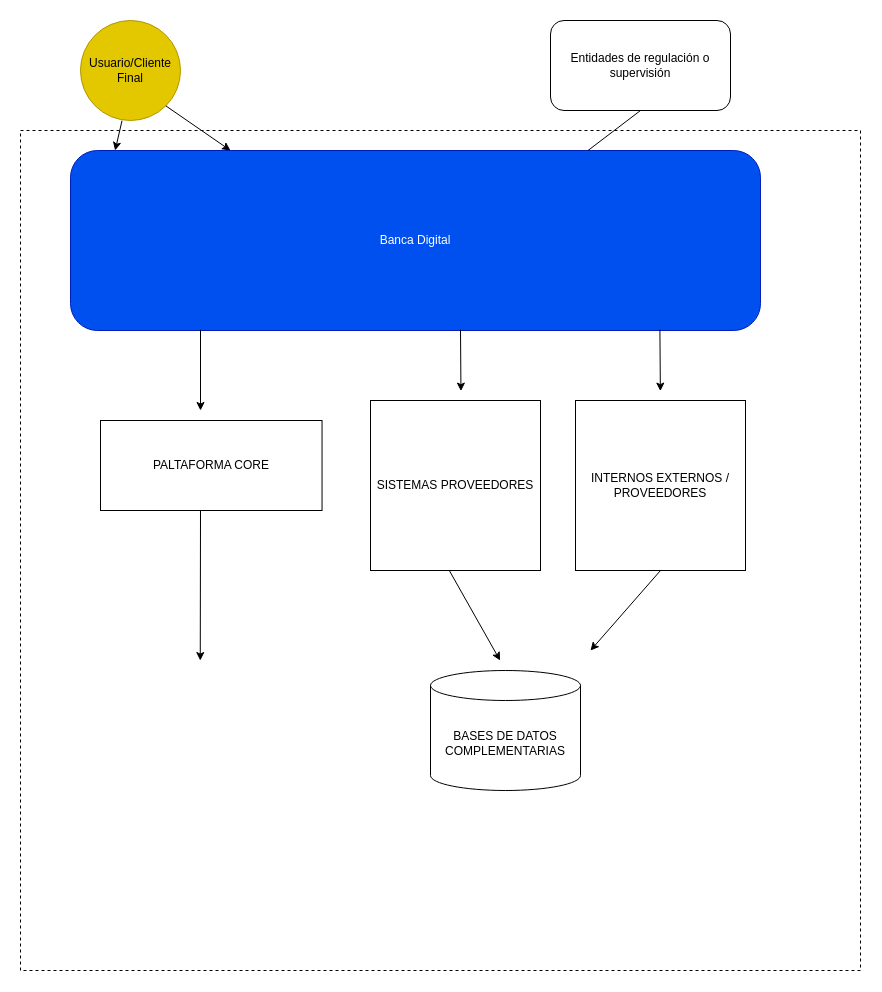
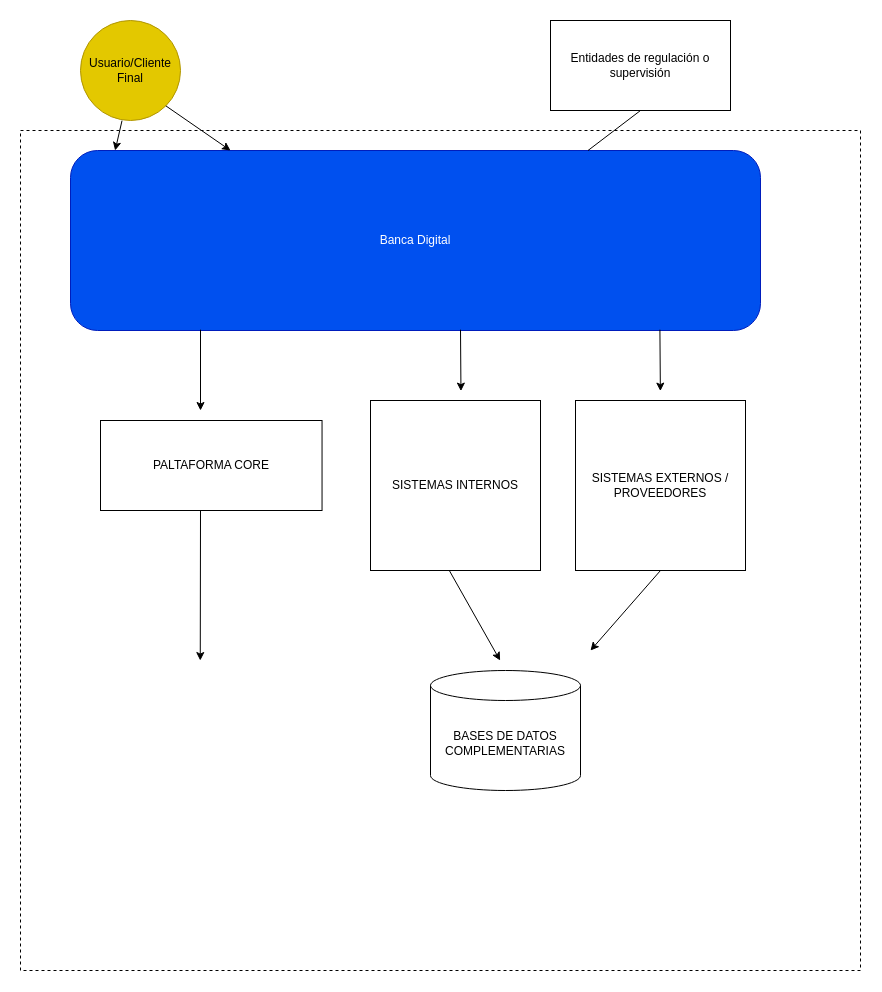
node "Entidades de regulación o supervisión": shape rounded rectangle -> rectangle
node "SISTEMAS PROVEEDORES": label "SISTEMAS PROVEEDORES" -> "SISTEMAS INTERNOS"
node "INTERNOS EXTERNOS / PROVEEDORES": label "INTERNOS EXTERNOS / PROVEEDORES" -> "SISTEMAS EXTERNOS / PROVEEDORES"
